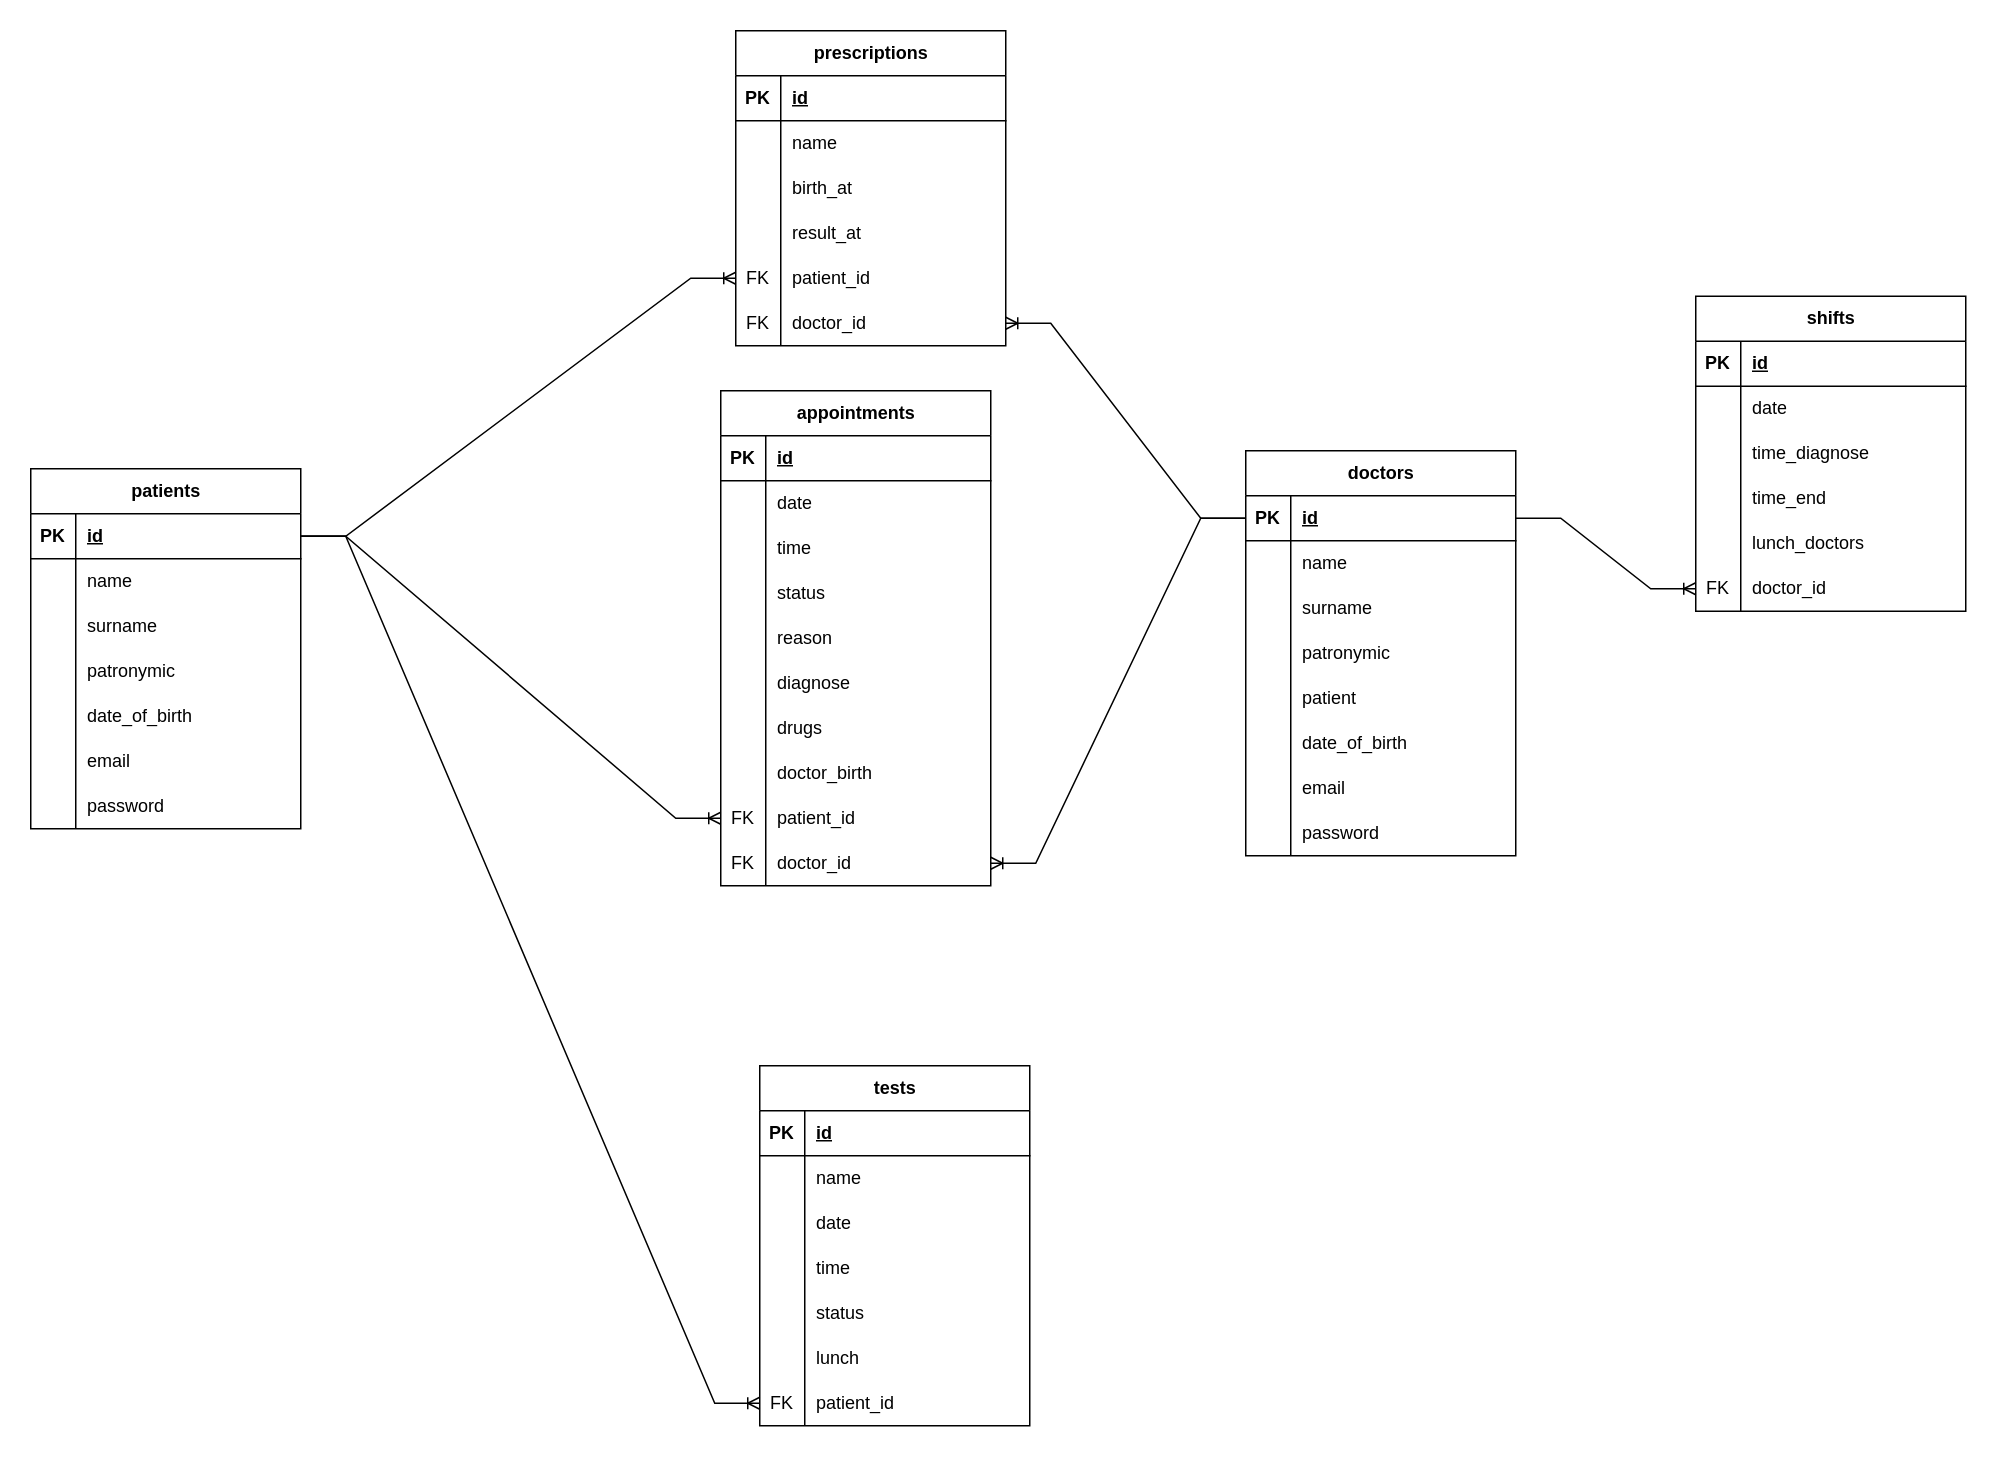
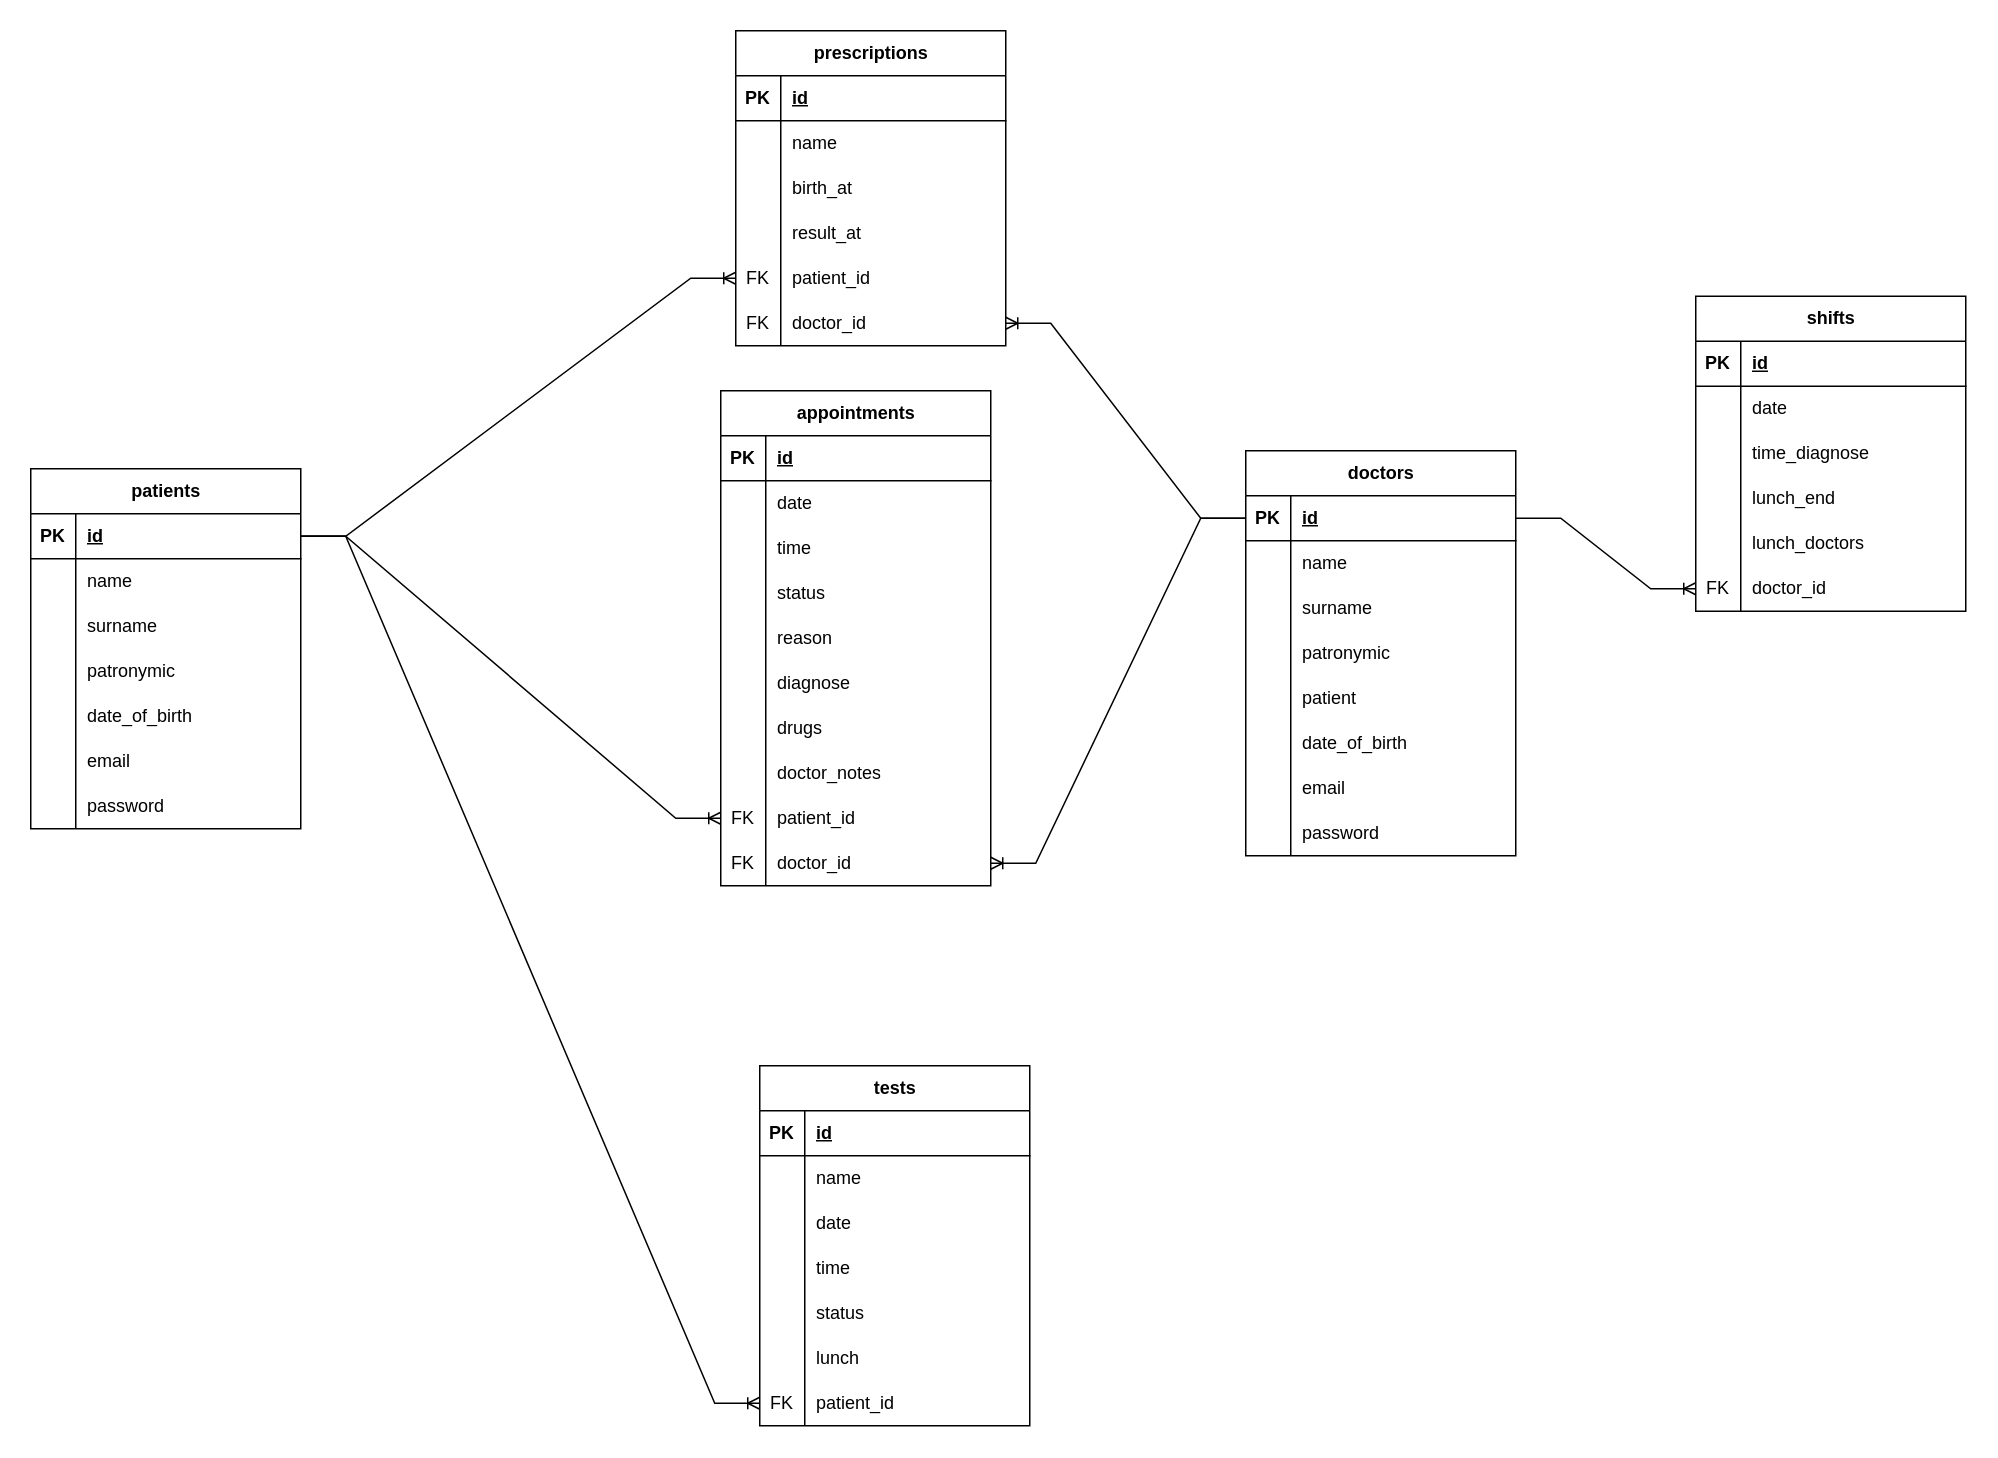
node "time_end": label "time_end" -> "lunch_end"
node "doctor_birth": label "doctor_birth" -> "doctor_notes"
